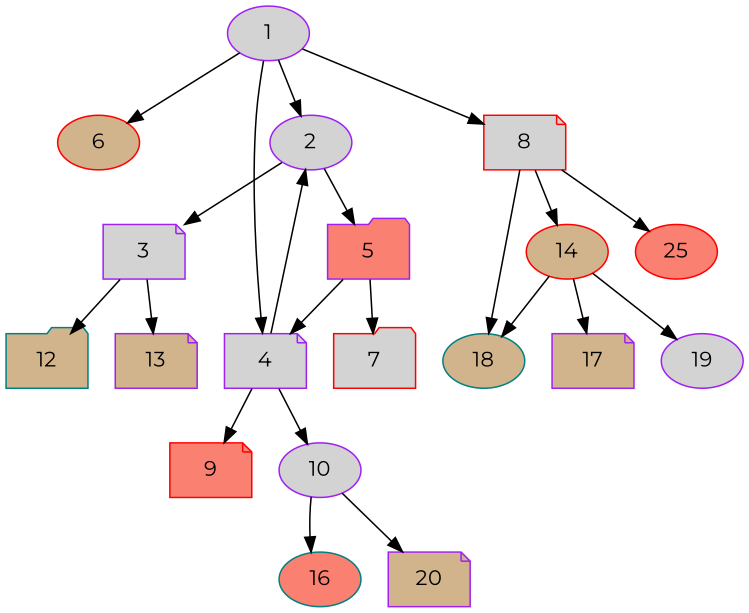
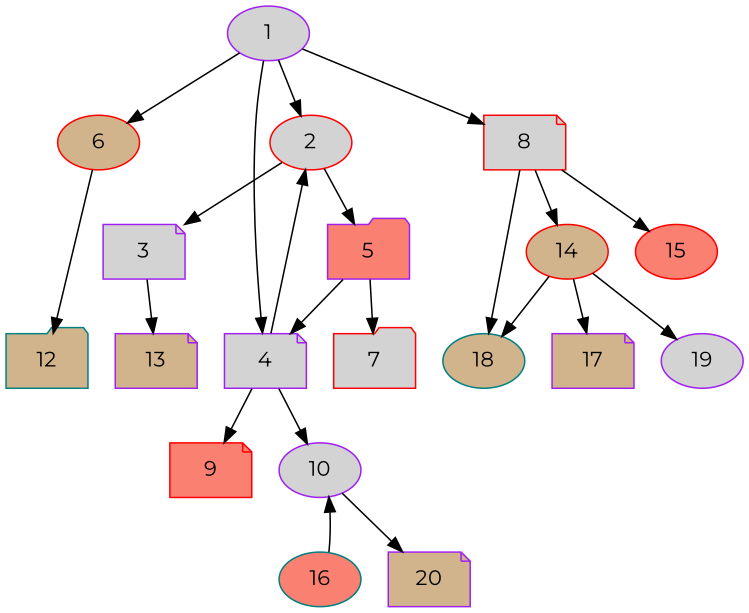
node "2": color purple -> red
node "25": label "25" -> "15"
edge "3" -> "12": now "6" -> "12"
edge "10" -> "16": reversed
